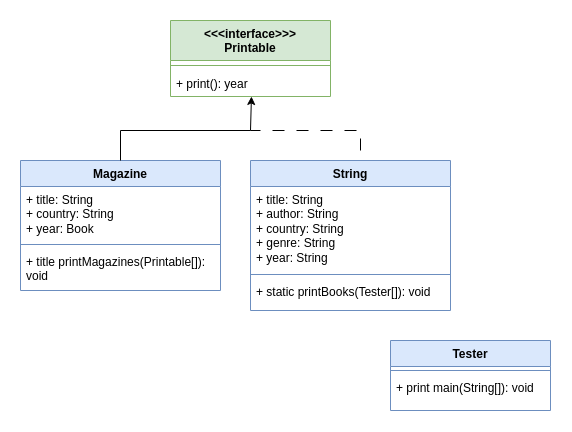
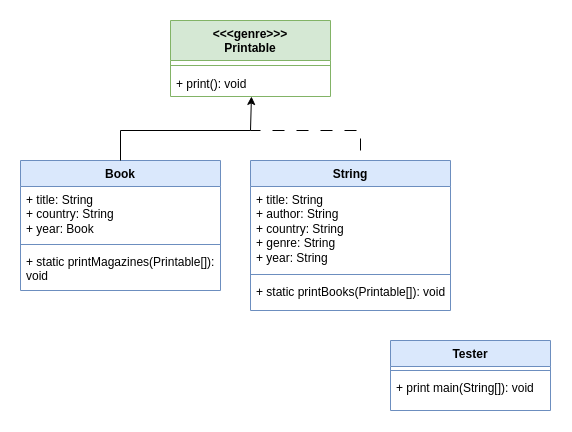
node "<<<interface>>> Printable": label "<<<interface>>> Printable" -> "<<<genre>>> Printable"
node "+ print(): year": label "+ print(): year" -> "+ print(): void"
node "Magazine": label "Magazine" -> "Book"
node "+ title printMagazines(Printable[]): void": label "+ title printMagazines(Printable[]): void" -> "+ static printMagazines(Printable[]): void"
node "+ static printBooks(Tester[]): void": label "+ static printBooks(Tester[]): void" -> "+ static printBooks(Printable[]): void"
